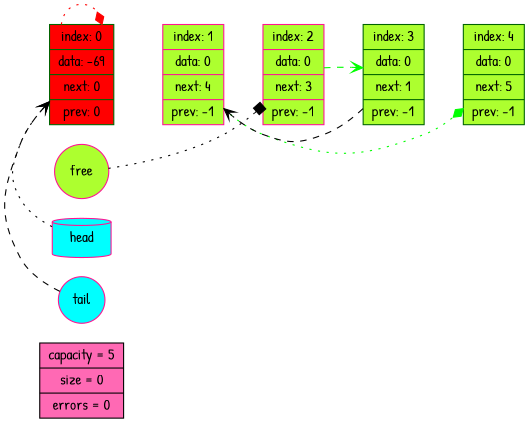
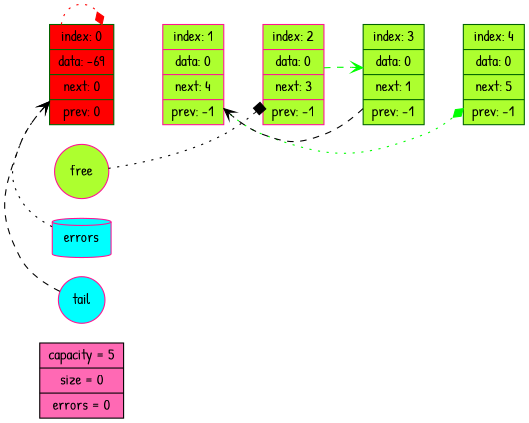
node "head": label "head" -> "errors"
